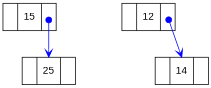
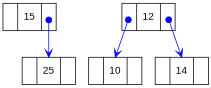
node "10": added
